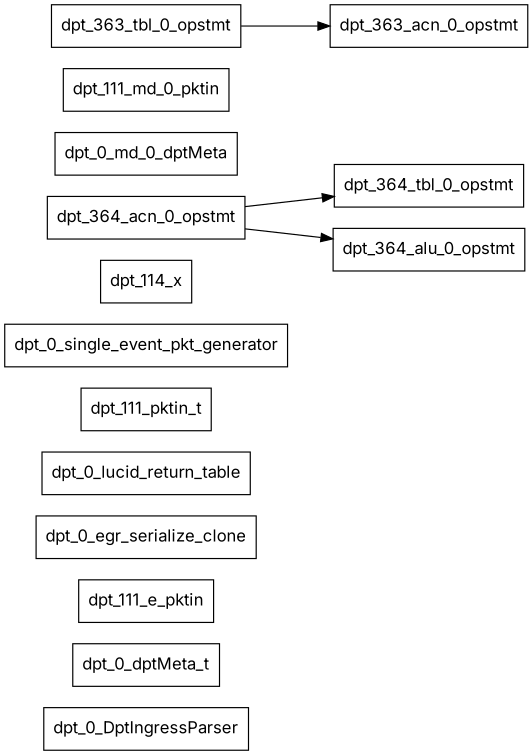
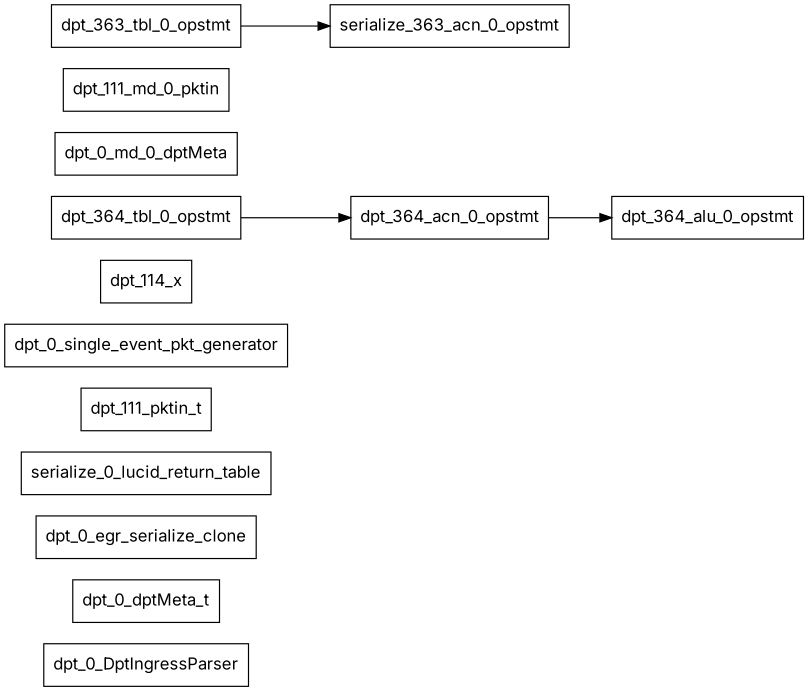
node "dpt_363_acn_0_opstmt": label "dpt_363_acn_0_opstmt" -> "serialize_363_acn_0_opstmt"
edge "dpt_364_acn_0_opstmt" -> "dpt_364_tbl_0_opstmt": reversed
node "dpt_0_lucid_return_table": label "dpt_0_lucid_return_table" -> "serialize_0_lucid_return_table"
node "dpt_111_e_pktin": removed
